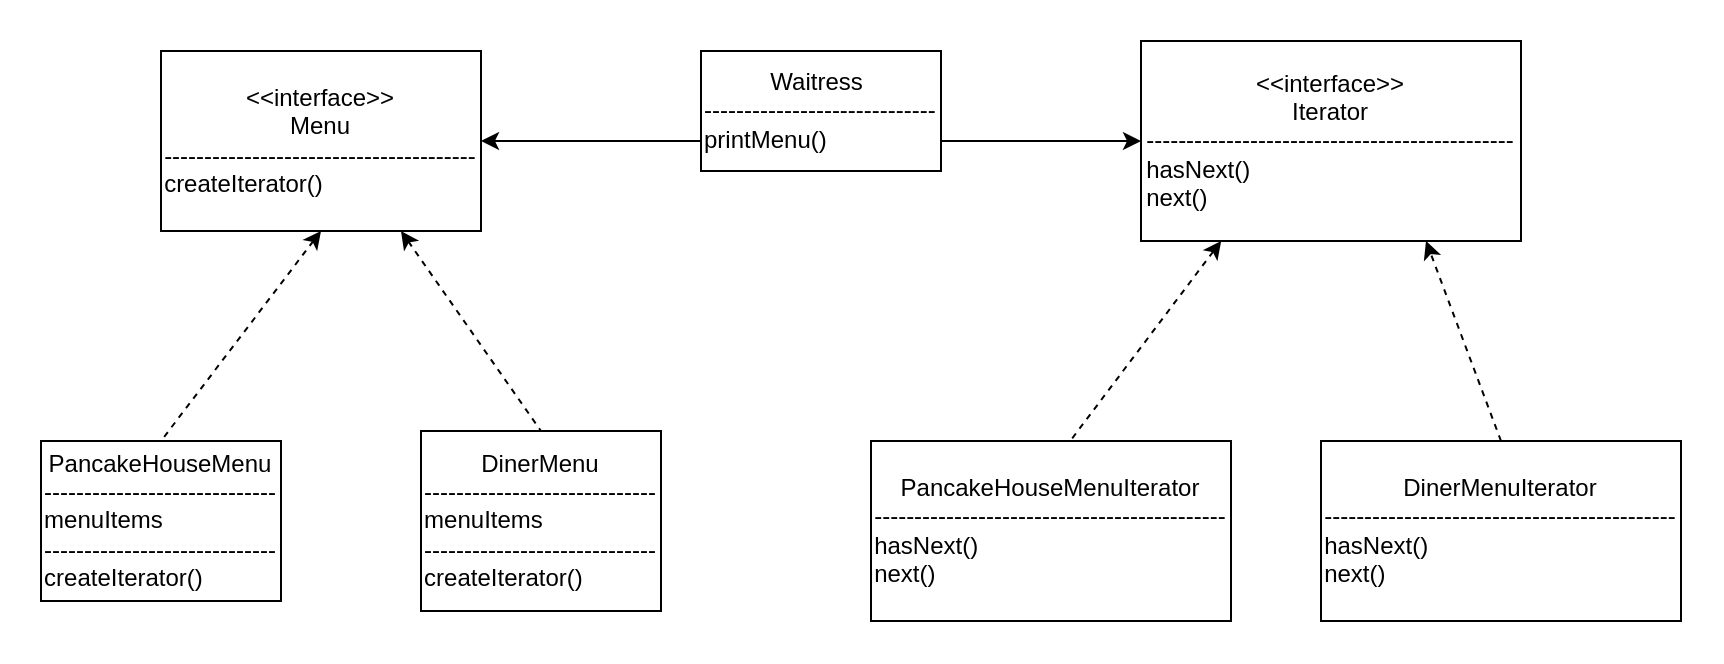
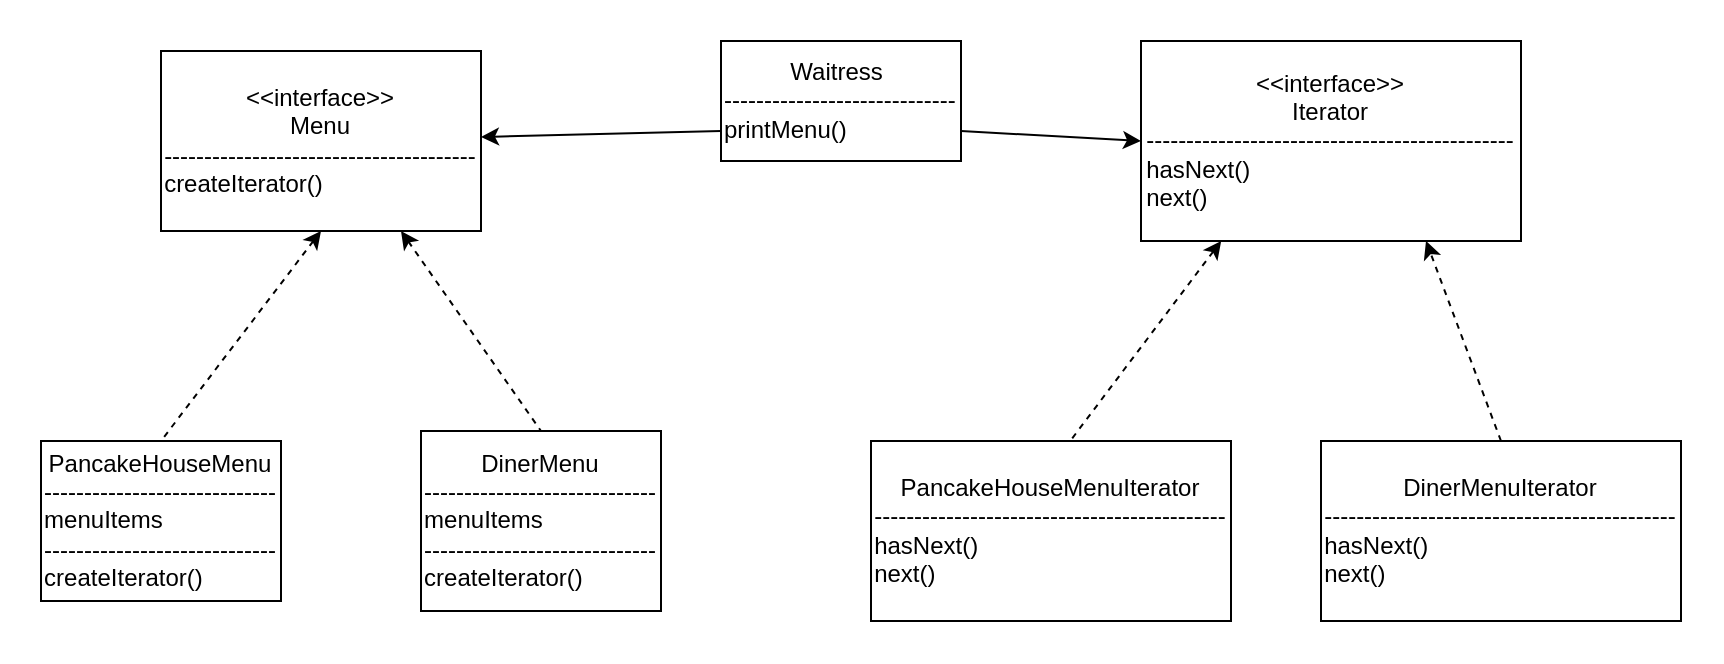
node "Waitress ----------------------------- printMenu()": moved (821, 111) -> (841, 101)
